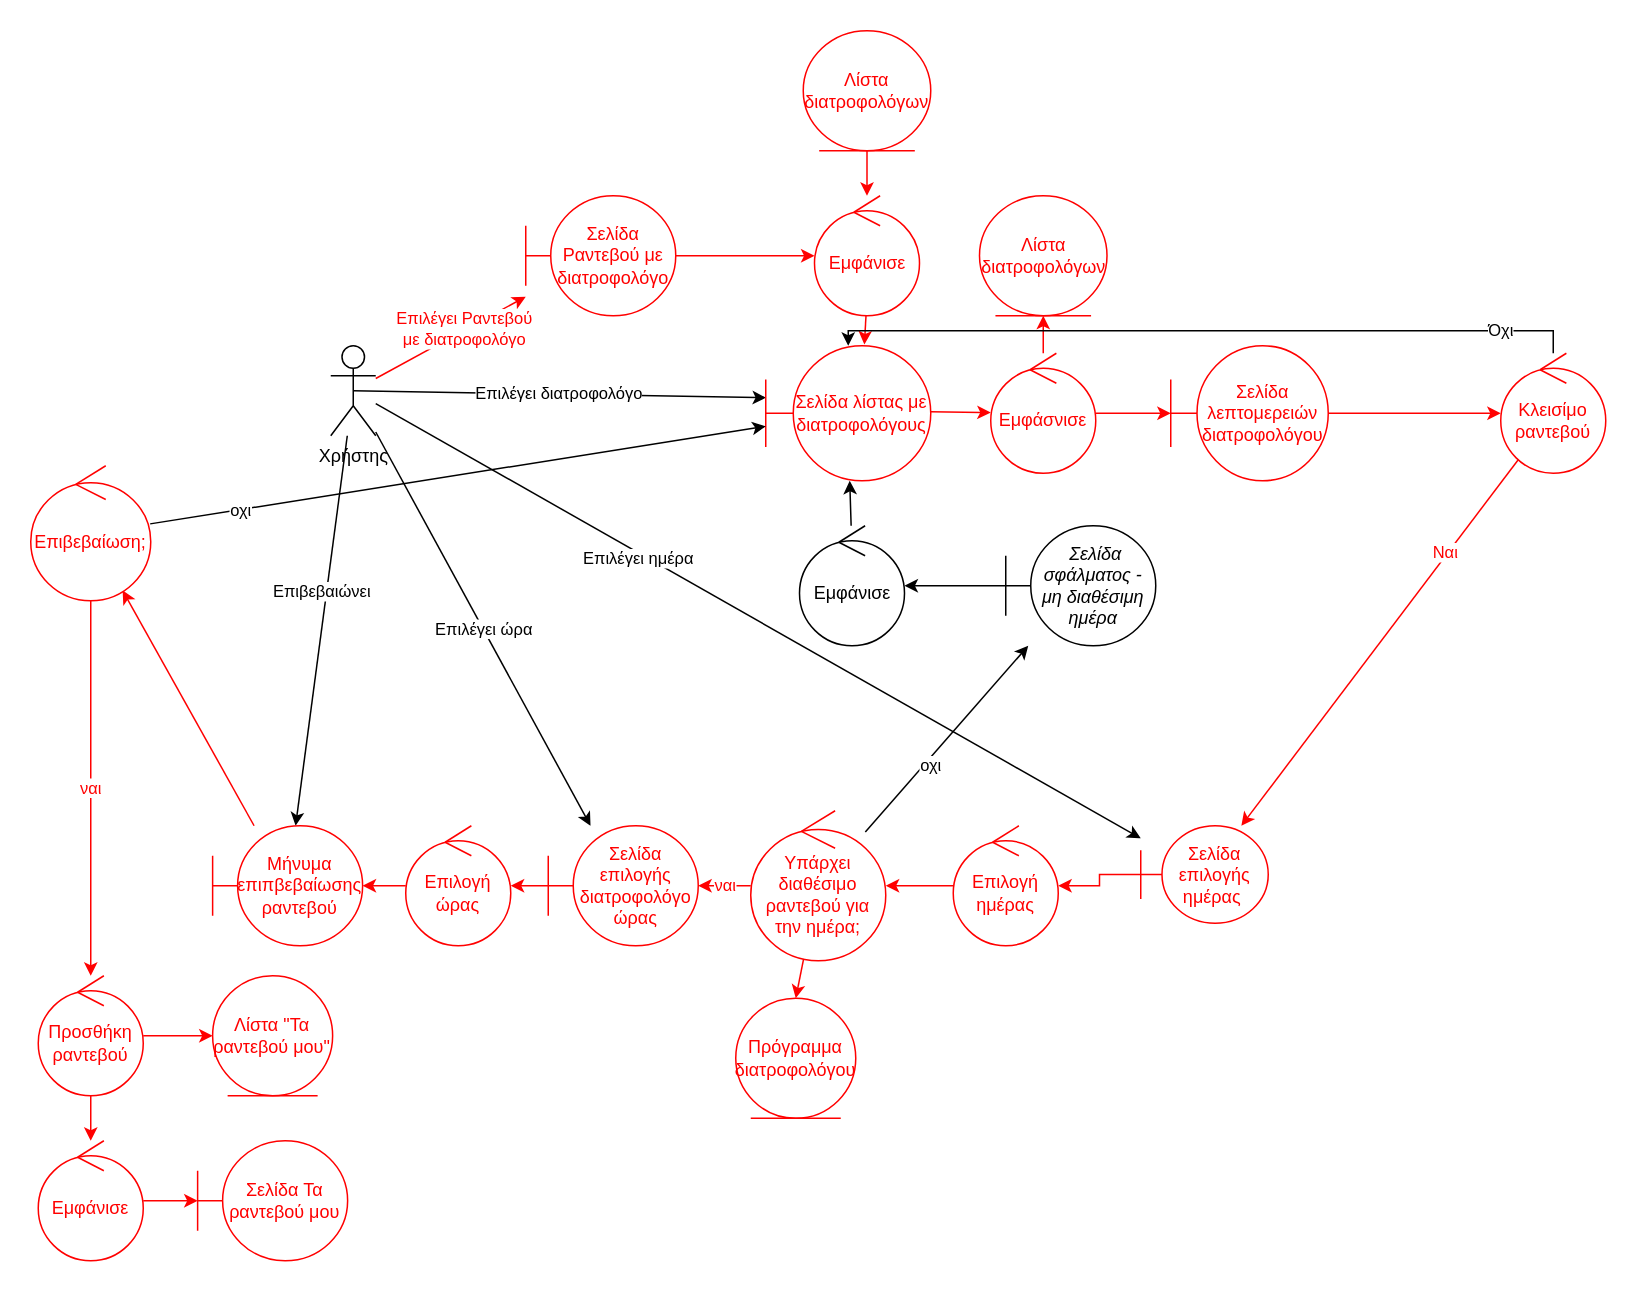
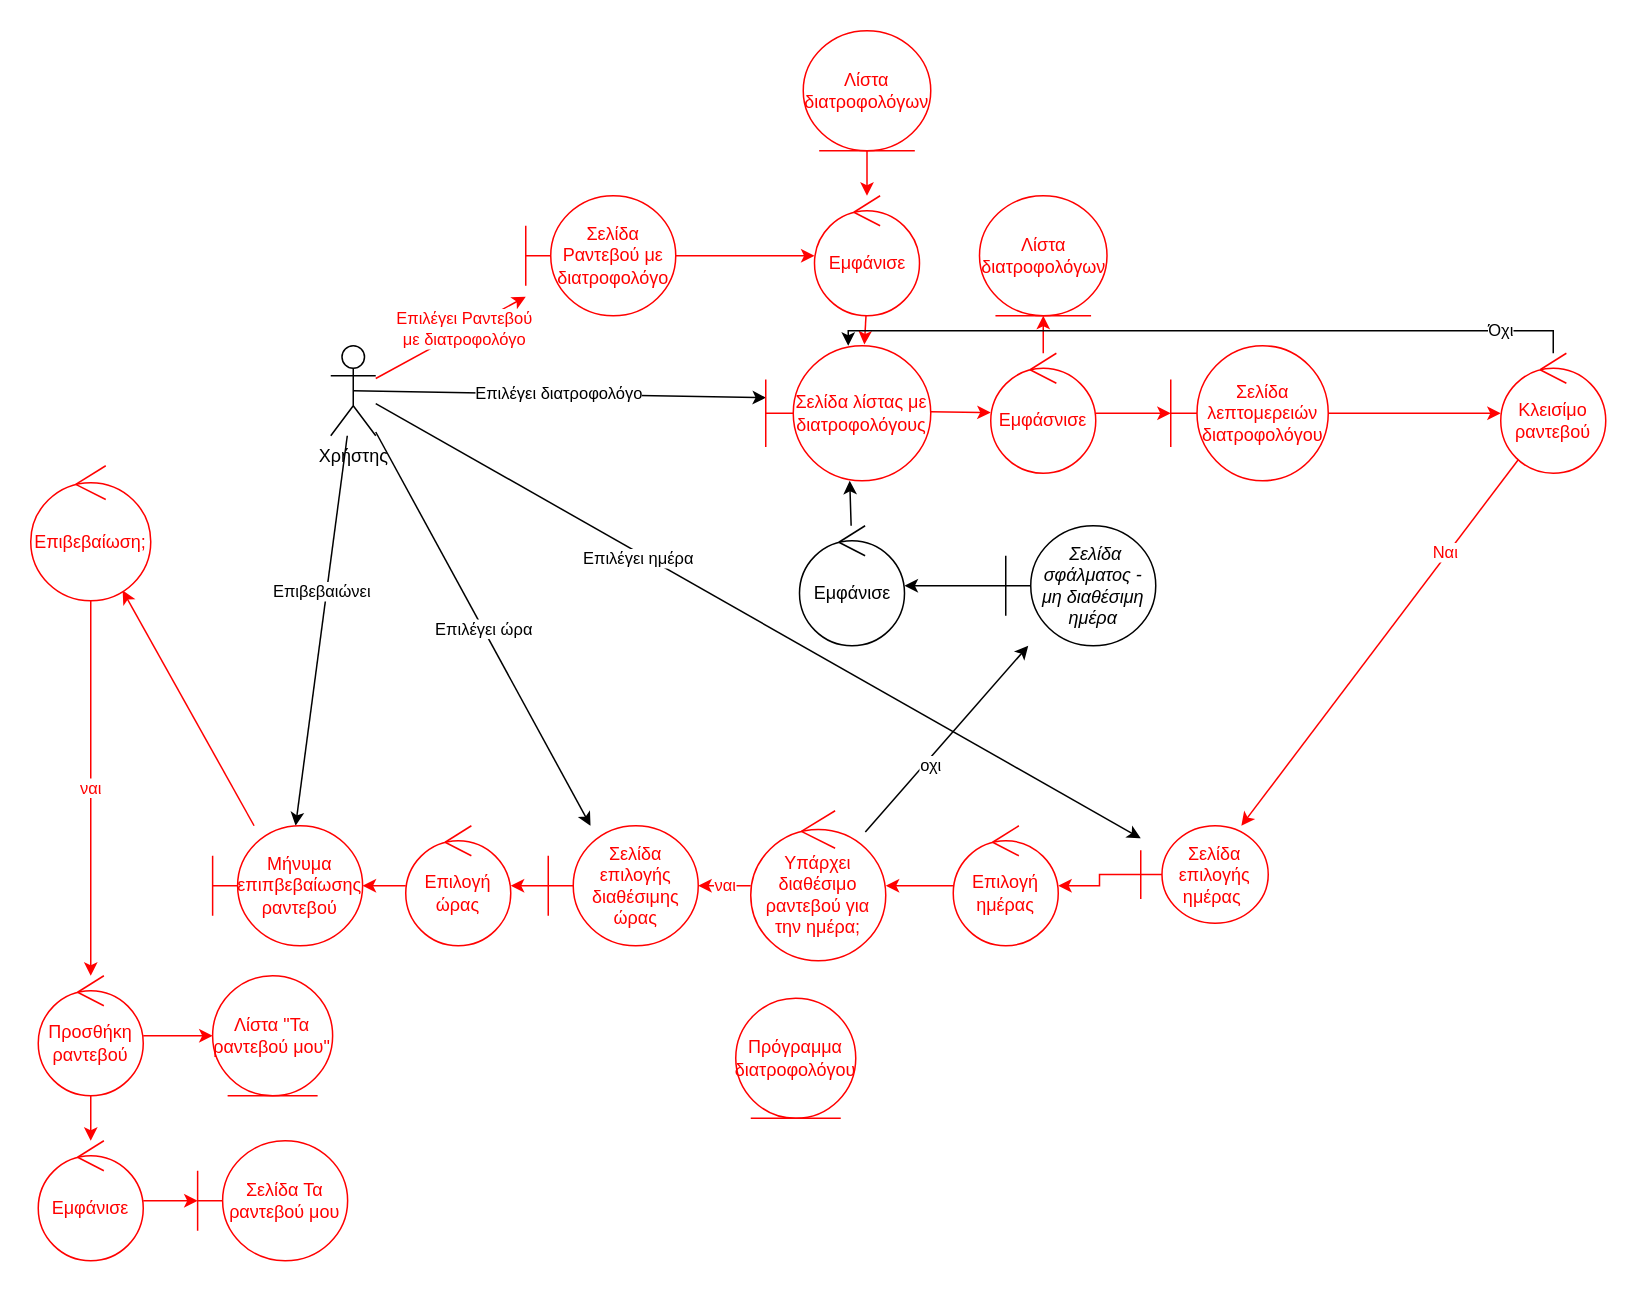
edge "Επιβεβαίωση;" -> "Σελίδα λίστας με διατροφολόγους": removed, label "οχι"
node "Σελίδα επιλογής διατροφολόγο ώρας": label "Σελίδα επιλογής διατροφολόγο ώρας" -> "Σελίδα επιλογής διαθέσιμης ώρας"
edge "Υπάρχει διαθέσιμο ραντεβού για την ημέρα;" -> "Πρόγραμμα διατροφολόγου": removed
